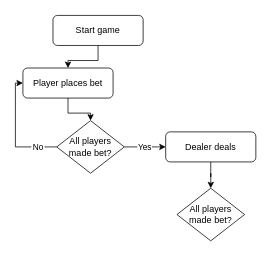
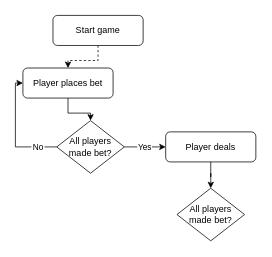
edge "Start game" -> "Player places bet": style solid -> dashed
node "Dealer deals": label "Dealer deals" -> "Player deals"
